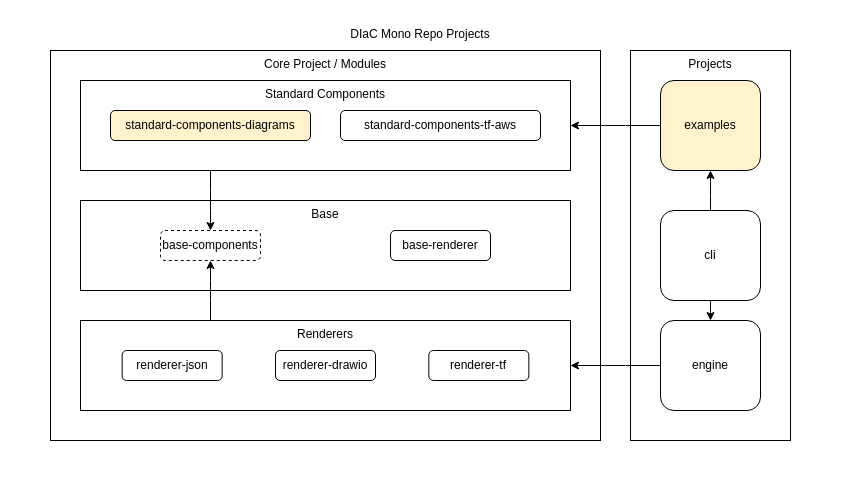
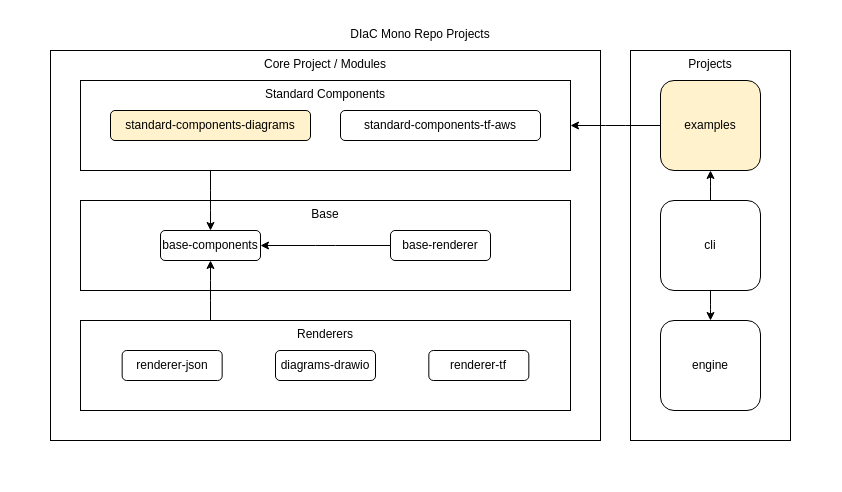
node "base-components": style dashed -> solid
edge "base-renderer" -> "base-components": added
node "cli": moved (711, 256) -> (711, 246)
node "renderer-drawio": label "renderer-drawio" -> "diagrams-drawio"
edge "engine" -> "Renderers": removed
